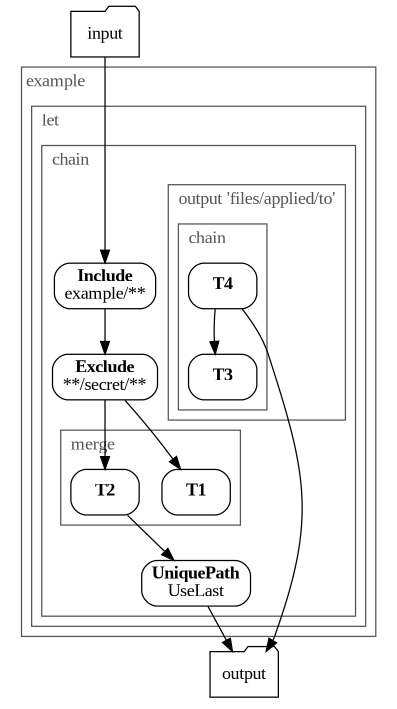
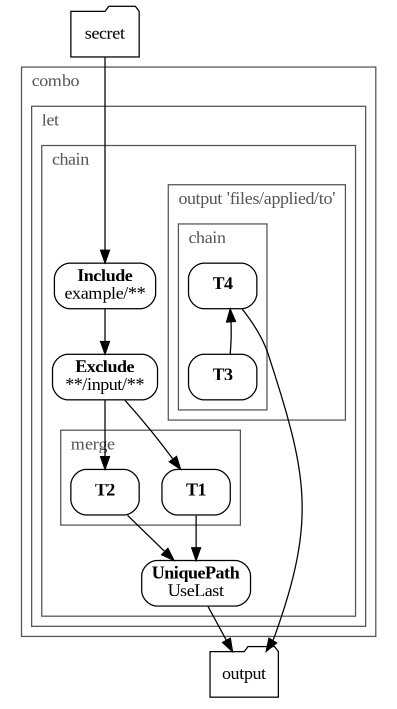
node "input": label "input" -> "secret"
cluster "example": label "example" -> "combo"
edge "T4" -> "T3": reversed
node "Exclude": text "**/secret/**" -> "**/input/**"
edge "T1" -> "UniquePath": added
